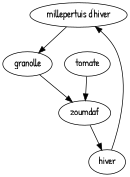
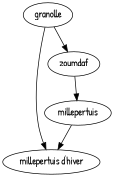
edge "millepertuis d'hiver" -> "granolle": reversed
node "tomate": removed
node "hiver": label "hiver" -> "millepertuis"
